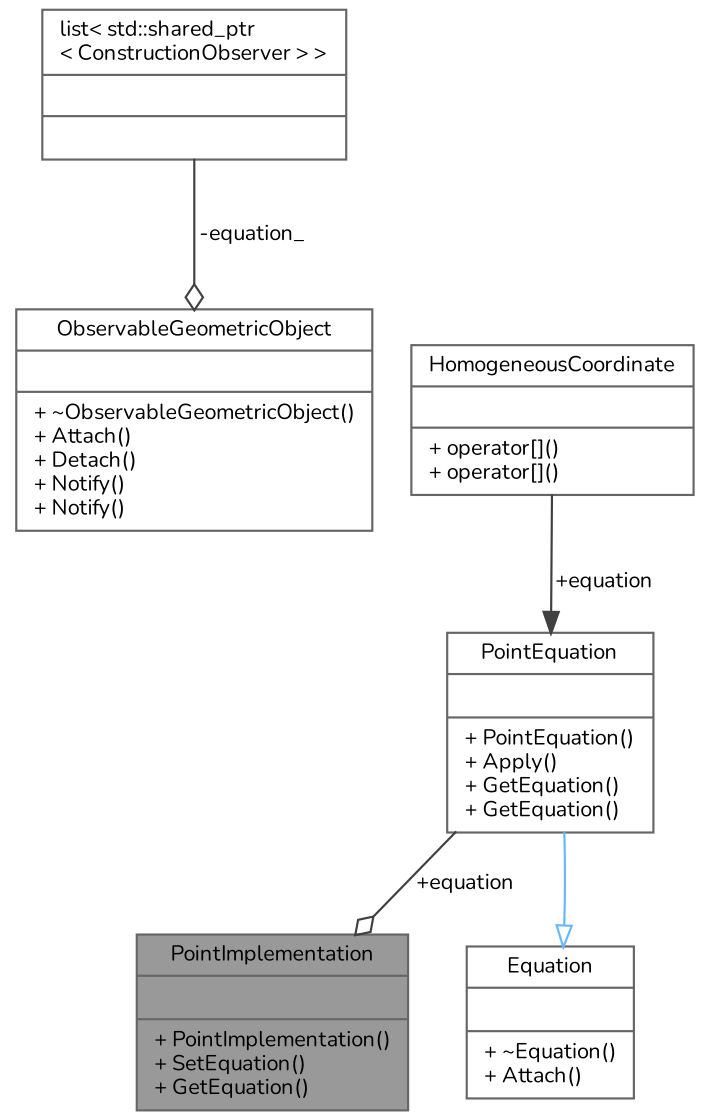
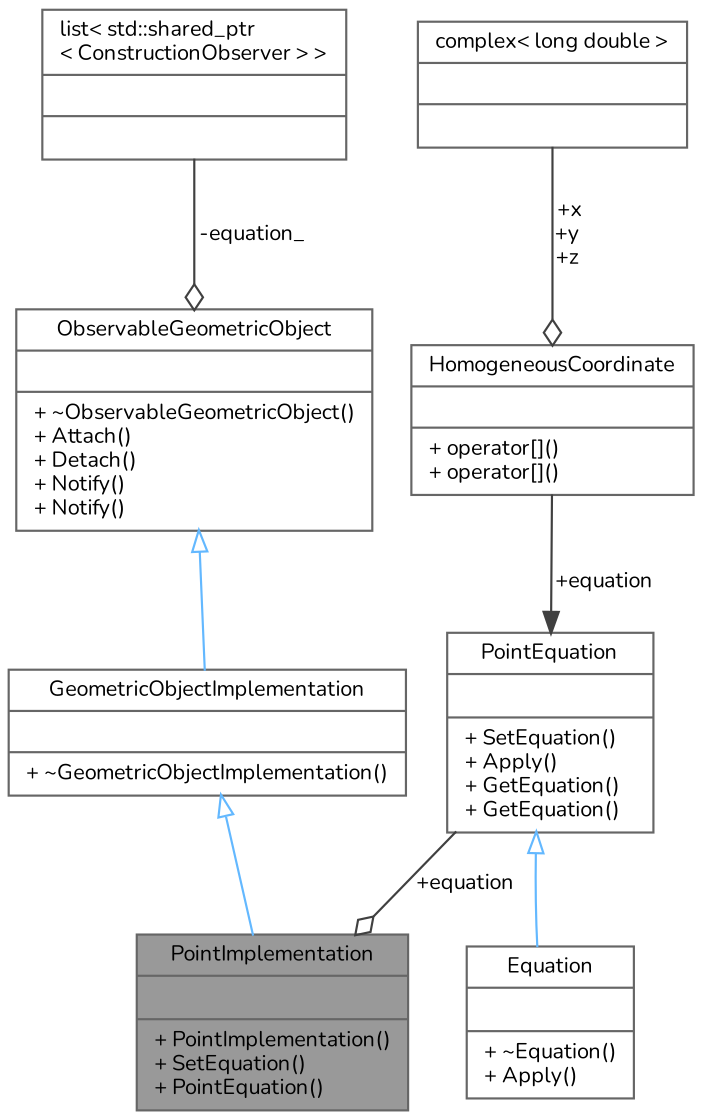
node "complex< long double >": added
node "GeometricObjectImplementation": added
node "PointEquation": text "+ PointEquation()" -> "+ SetEquation()"
edge "PointEquation" -> "Equation": reversed
node "Equation": text "+ Attach()" -> "+ Apply()"
node "PointImplementation": text "+ GetEquation()" -> "+ PointEquation()"
